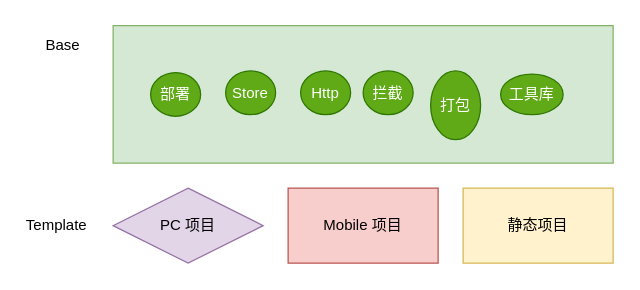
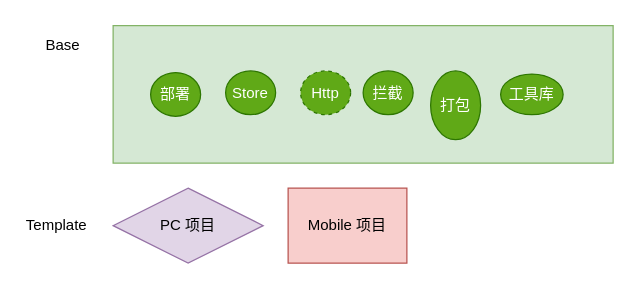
node "Http": style solid -> dashed
node "Mobile 项目": size 150x75 -> 119x75
node "静态项目": removed
